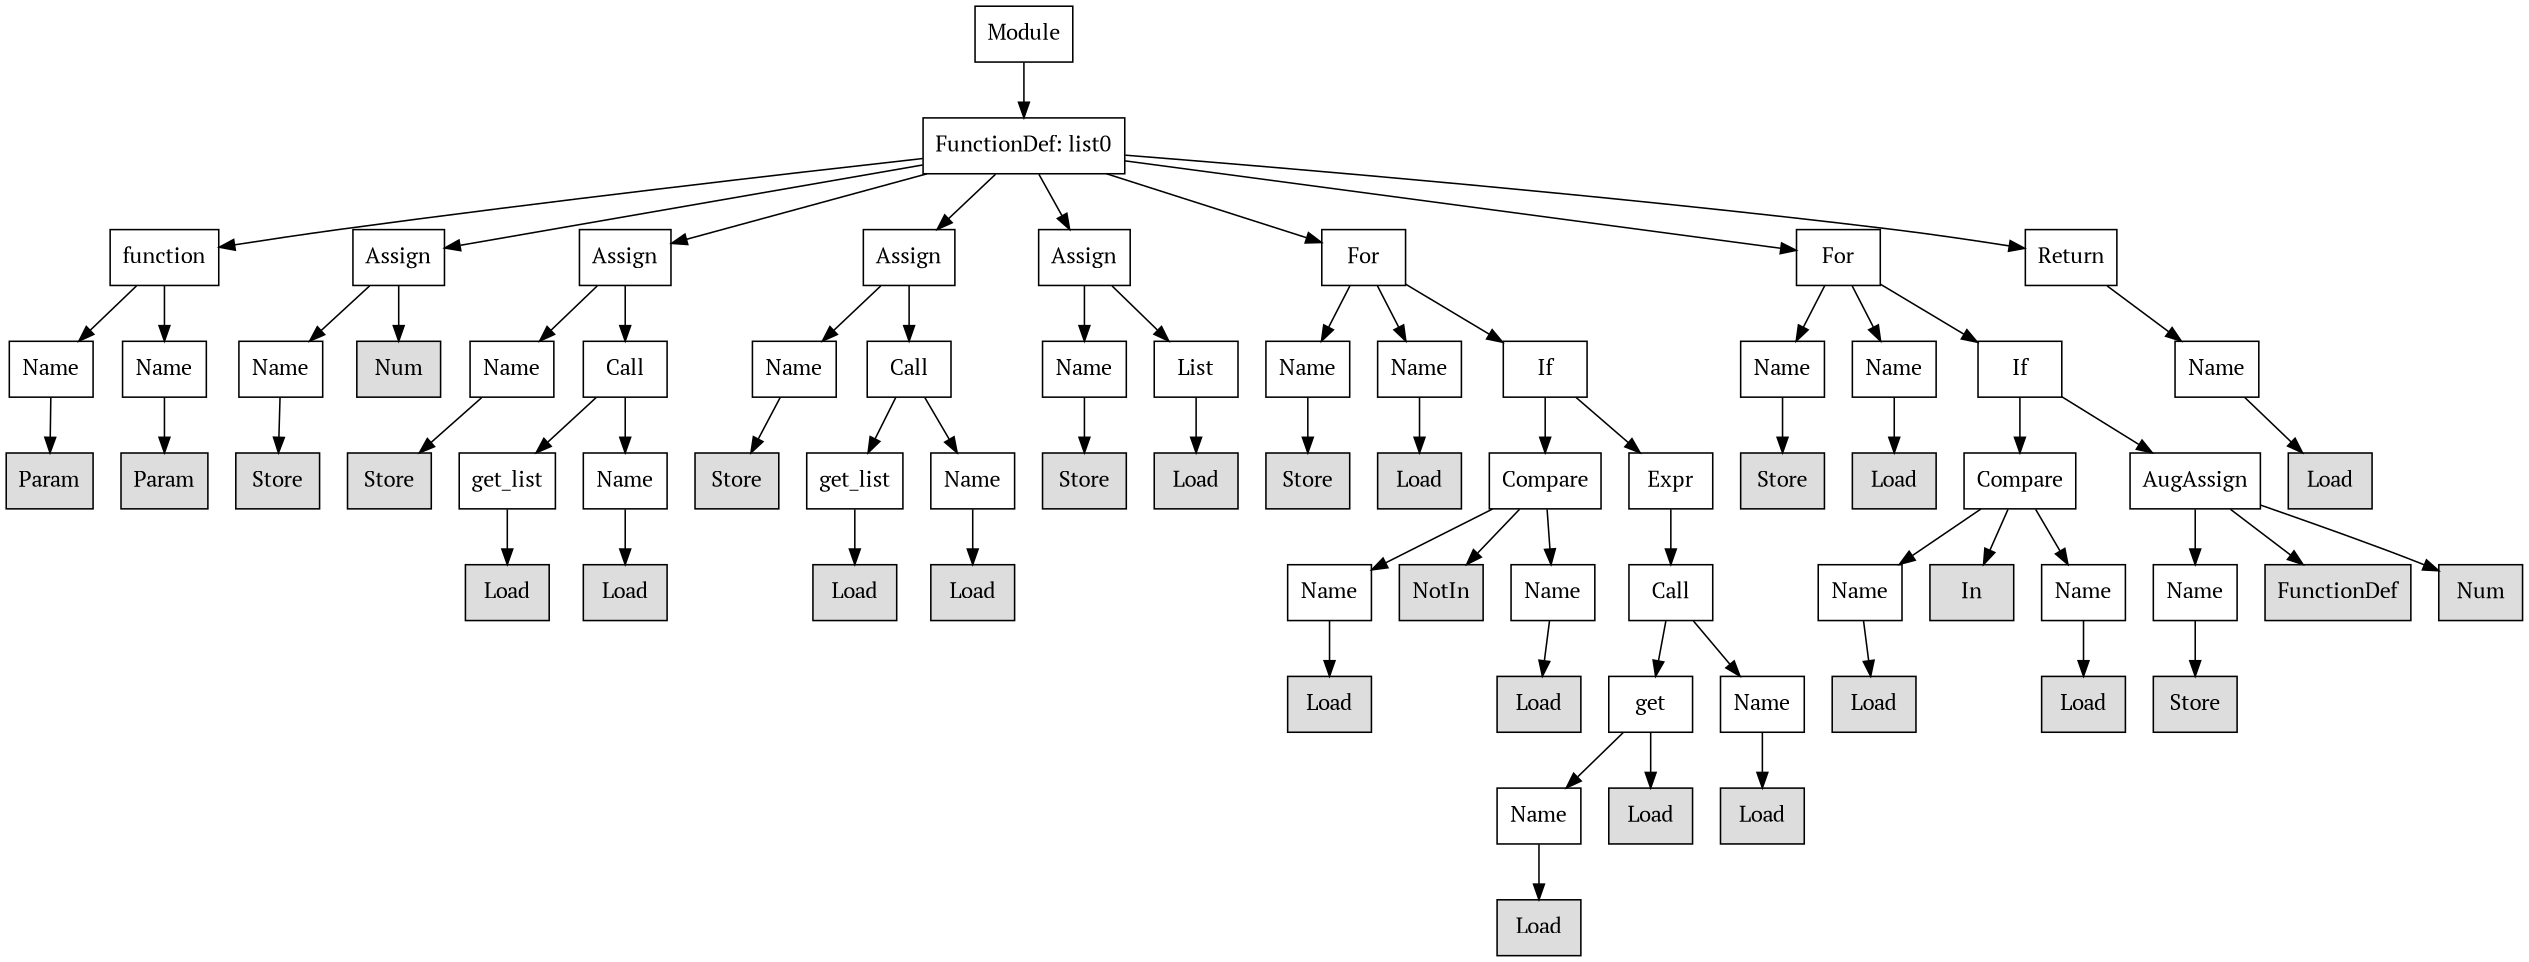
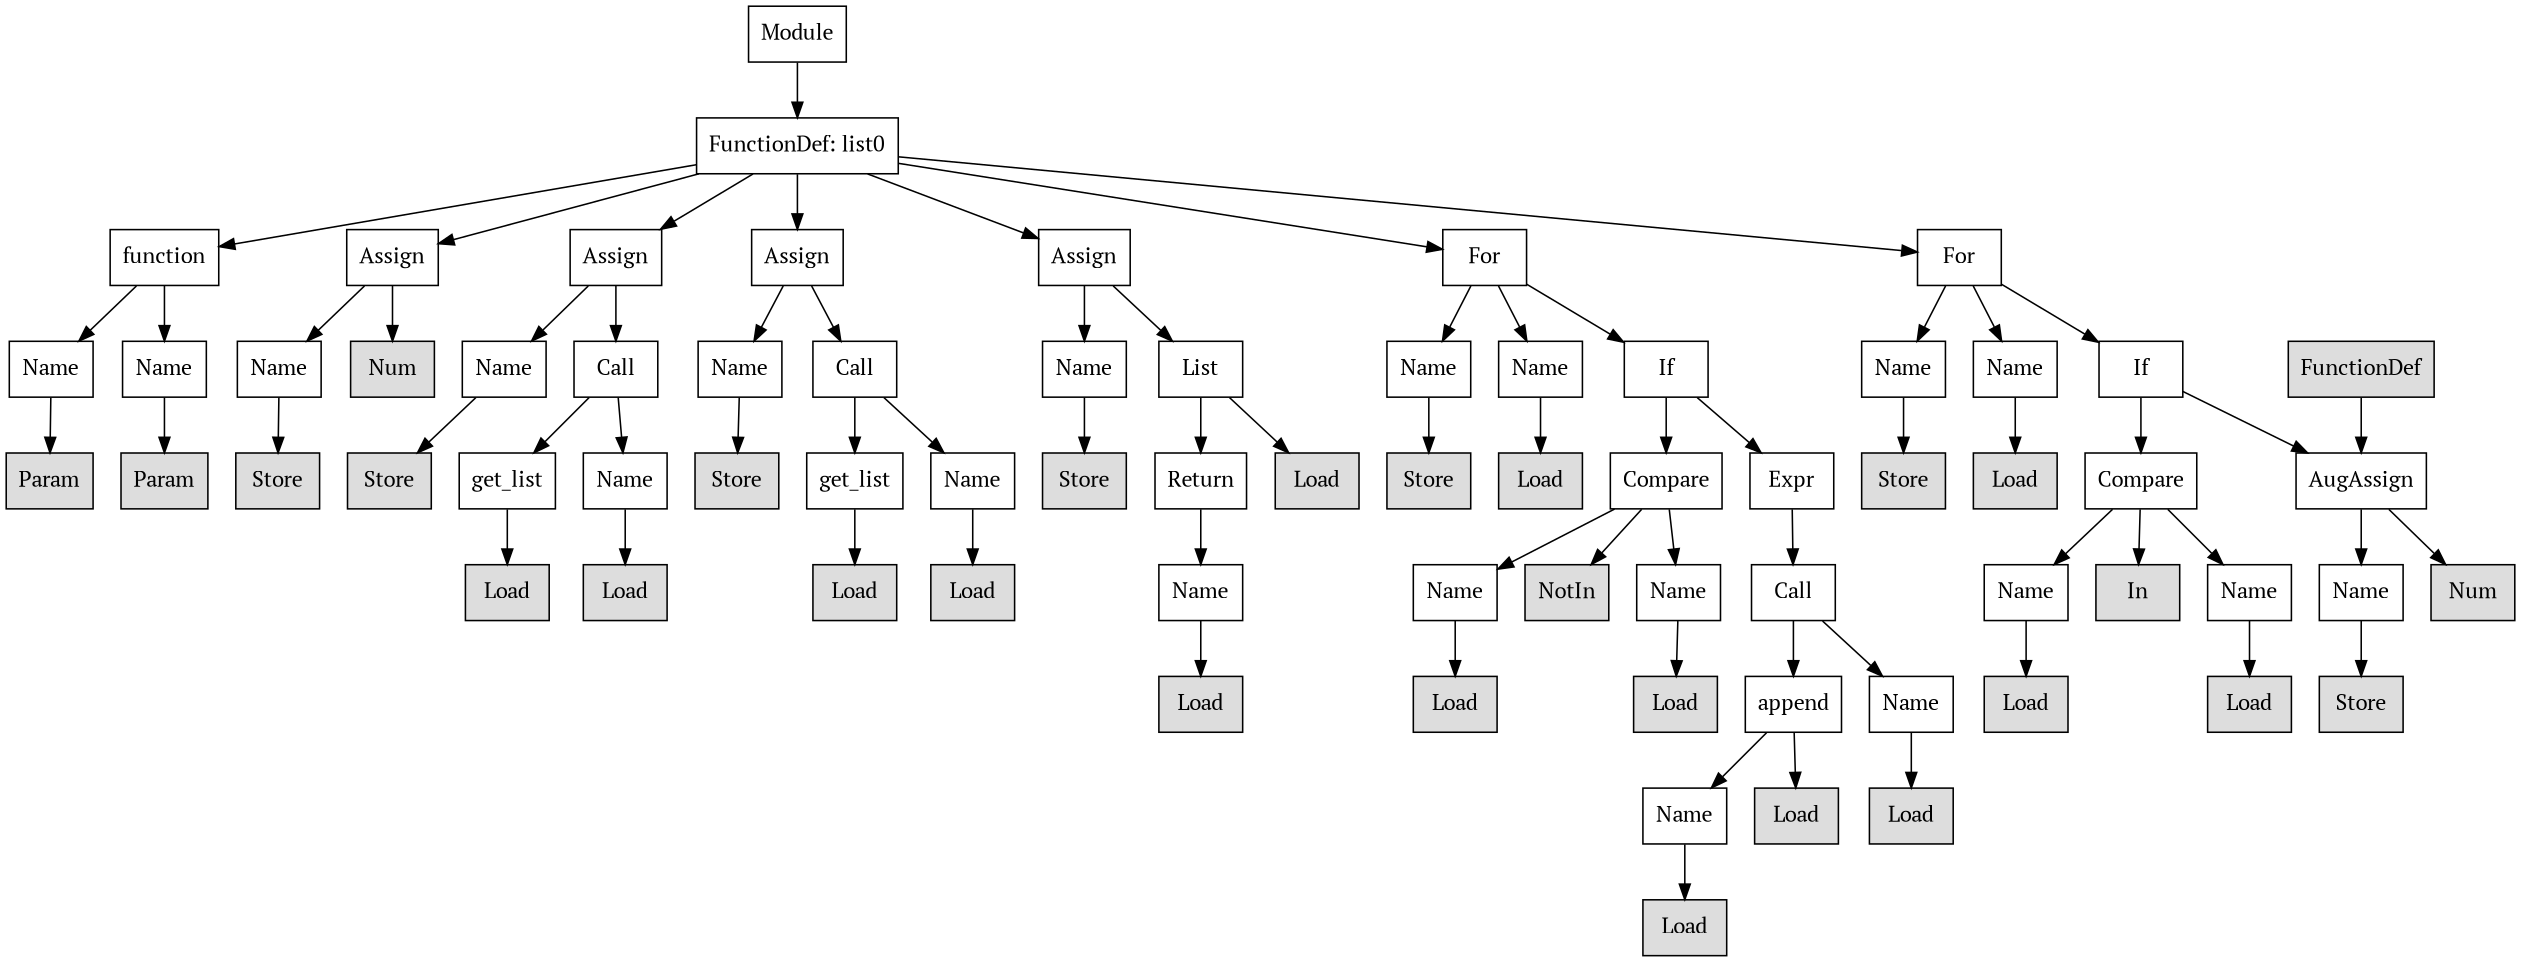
edge "FunctionDef: list0" -> "Return": now "List" -> "Return"
edge "AugAssign" -> "FunctionDef": reversed
node "get": label "get" -> "append"
